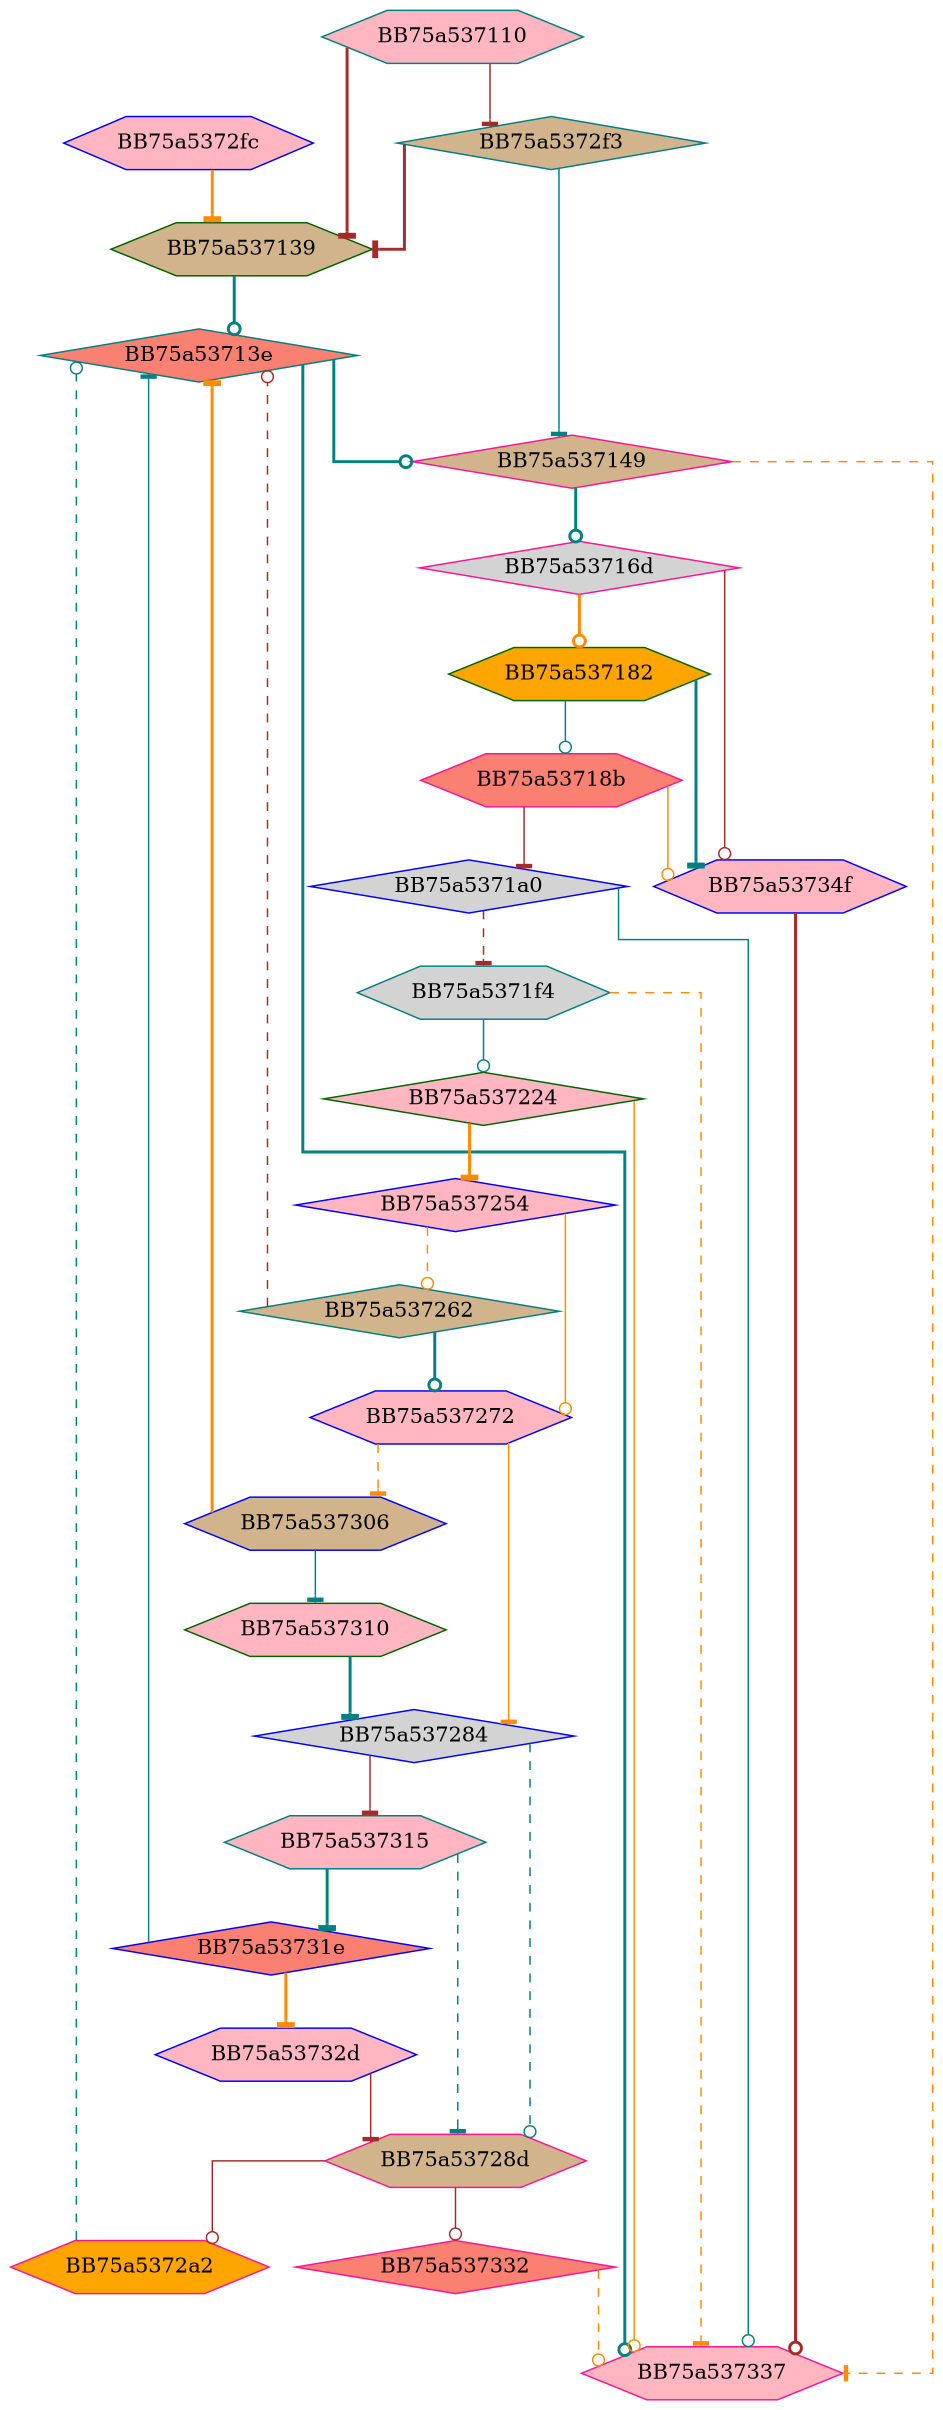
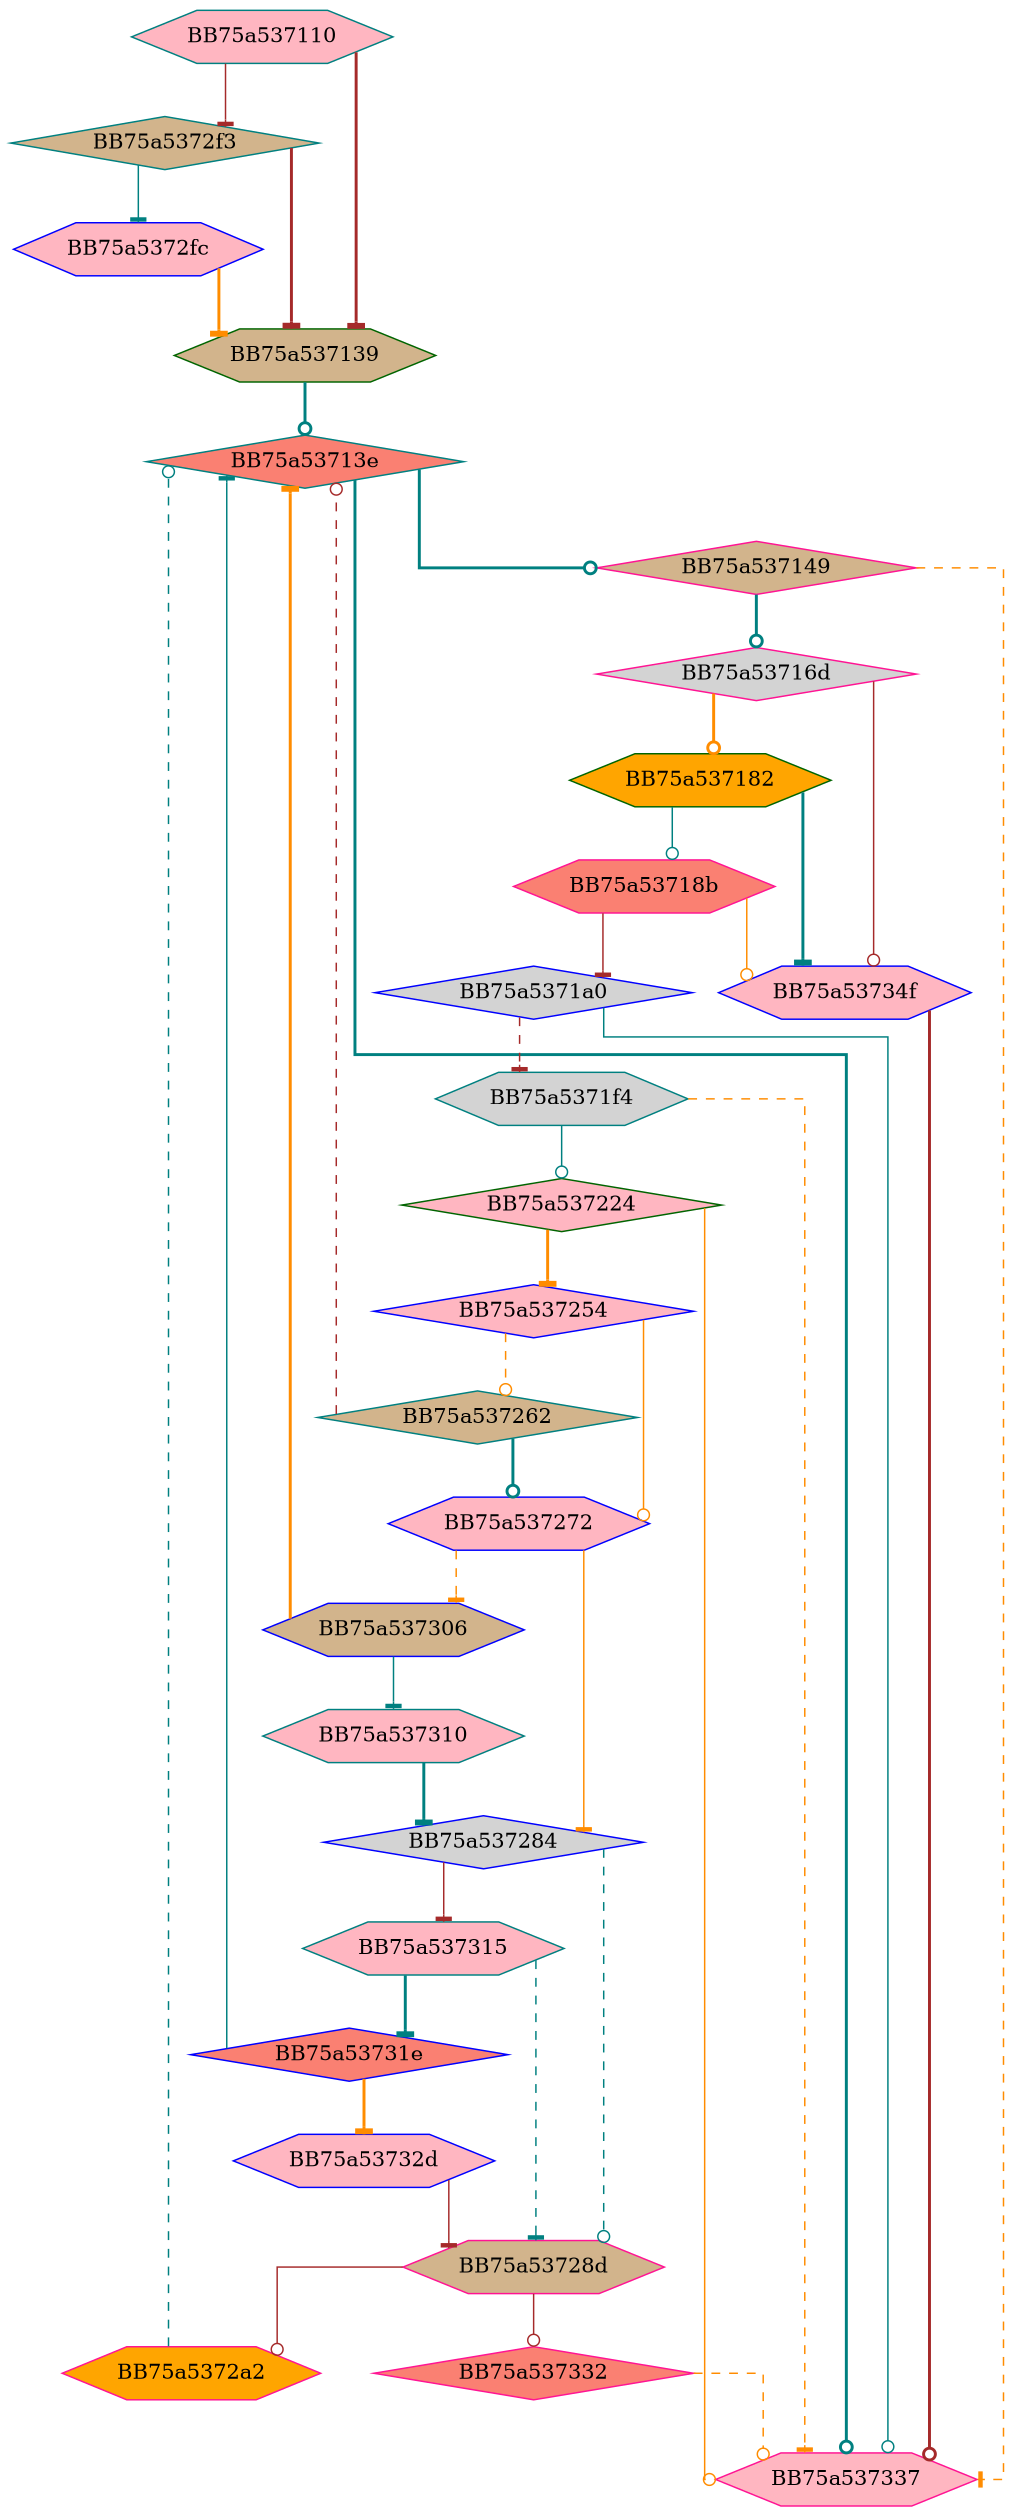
edge "BB75a5372f3" -> "BB75a537149": now "BB75a5372f3" -> "BB75a5372fc"
node "BB75a537310": color darkgreen -> teal
